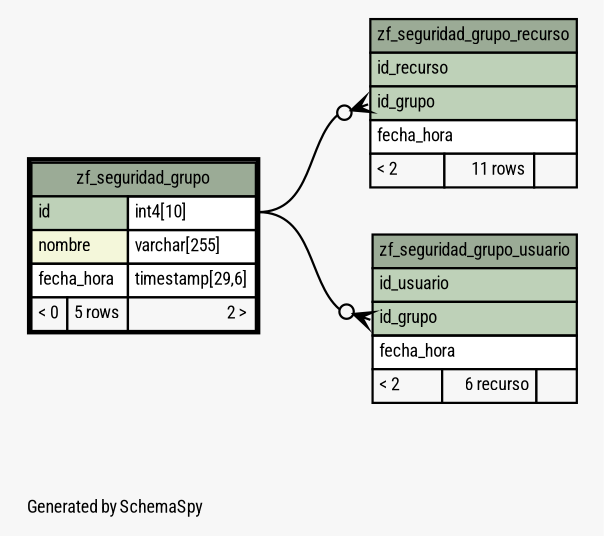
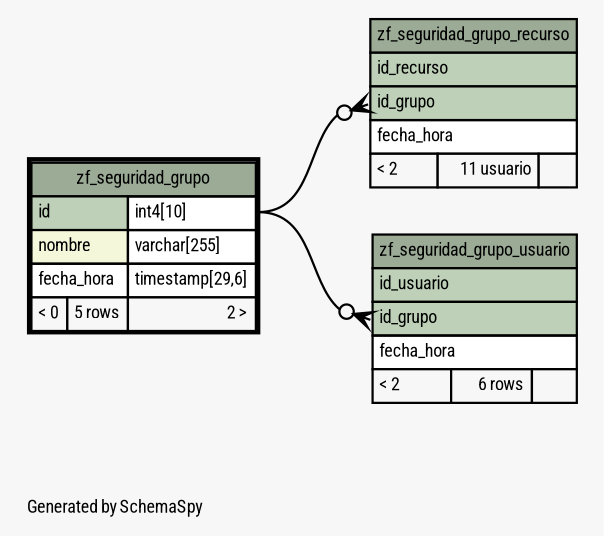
node "zf_seguridad_grupo_recurso": text "11 rows" -> "11 usuario"
node "zf_seguridad_grupo_usuario": text "6 recurso" -> "6 rows"
